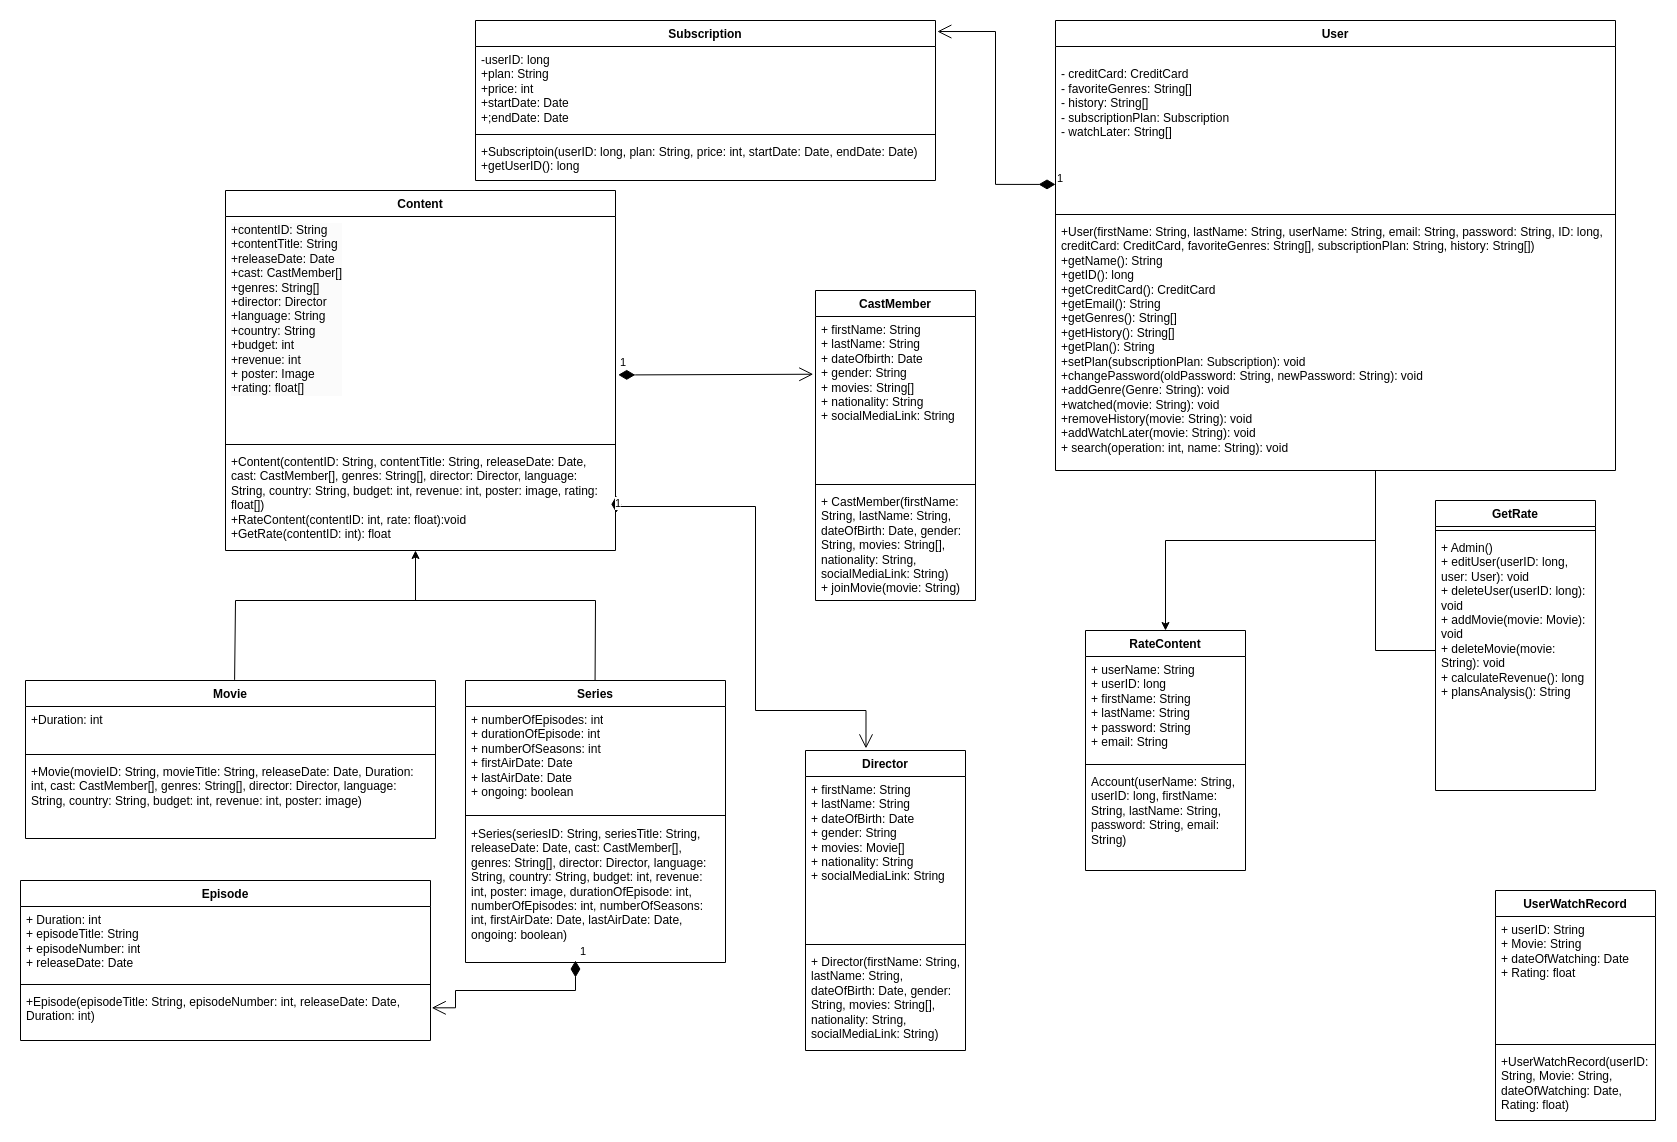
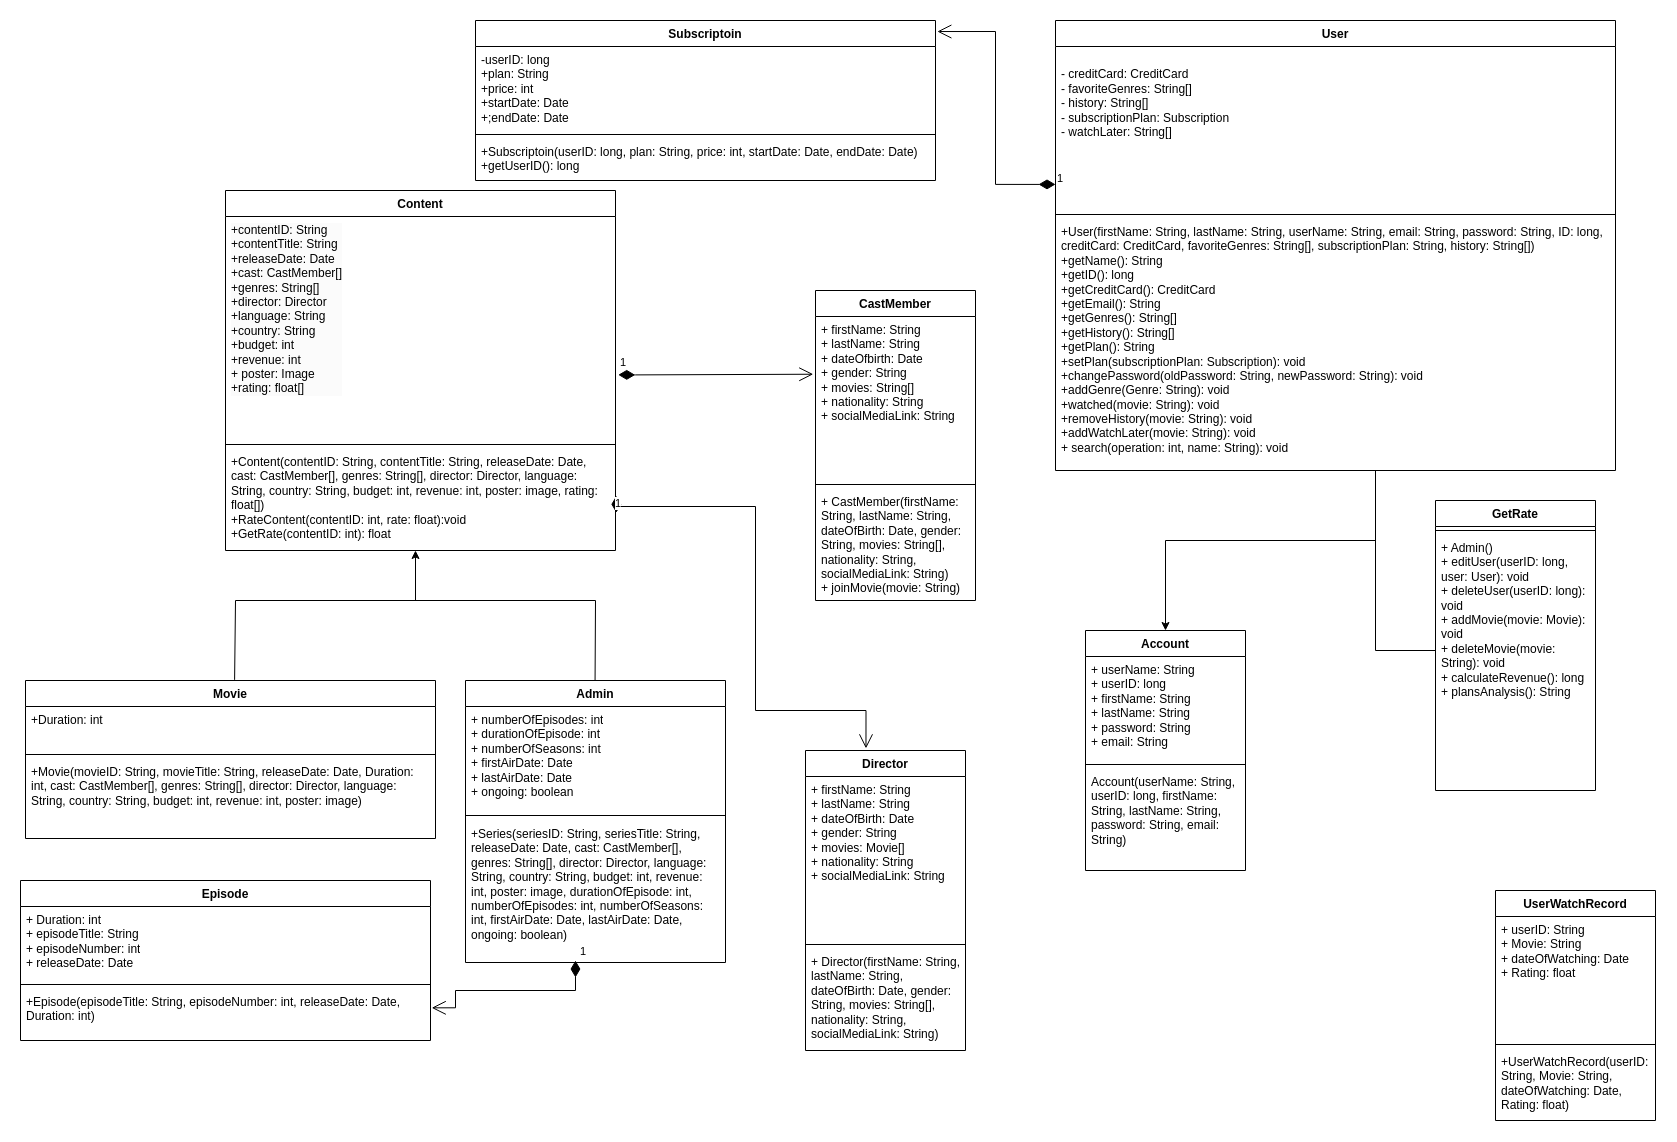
node "Subscription": label "Subscription" -> "Subscriptoin"
node "RateContent": label "RateContent" -> "Account"
node "Series": label "Series" -> "Admin"
